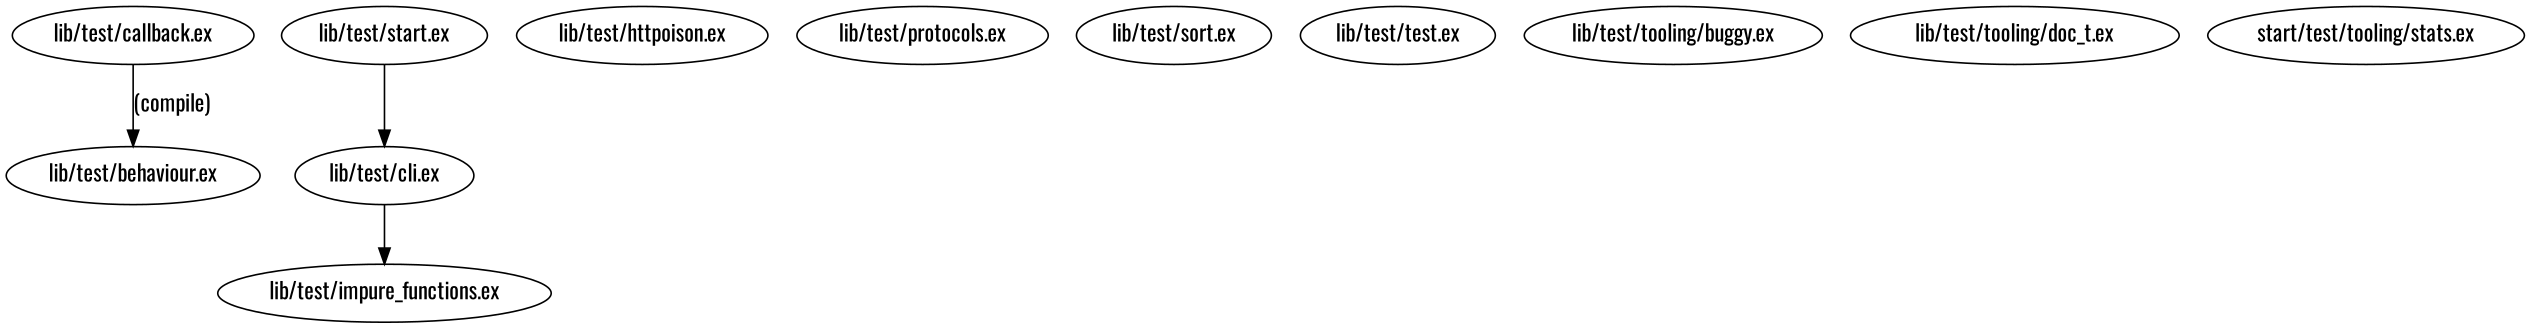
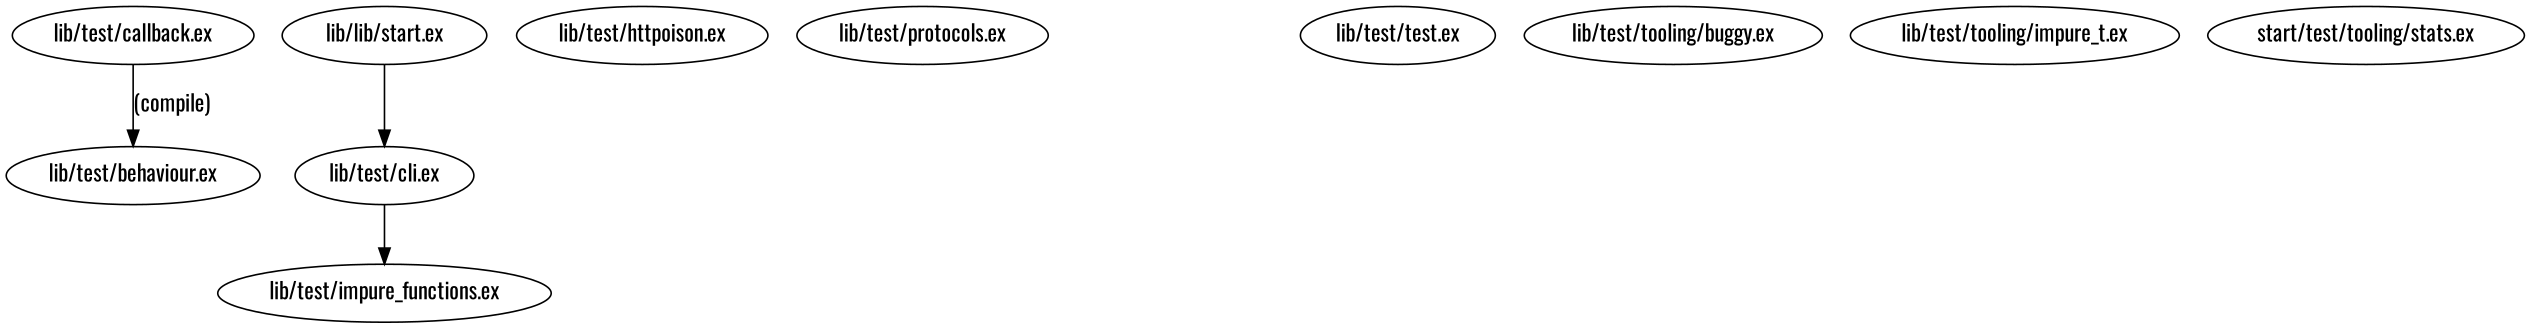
node "lib/test/start.ex": label "lib/test/start.ex" -> "lib/lib/start.ex"
node "lib/test/sort.ex": removed
node "lib/test/tooling/doc_t.ex": label "lib/test/tooling/doc_t.ex" -> "lib/test/tooling/impure_t.ex"
